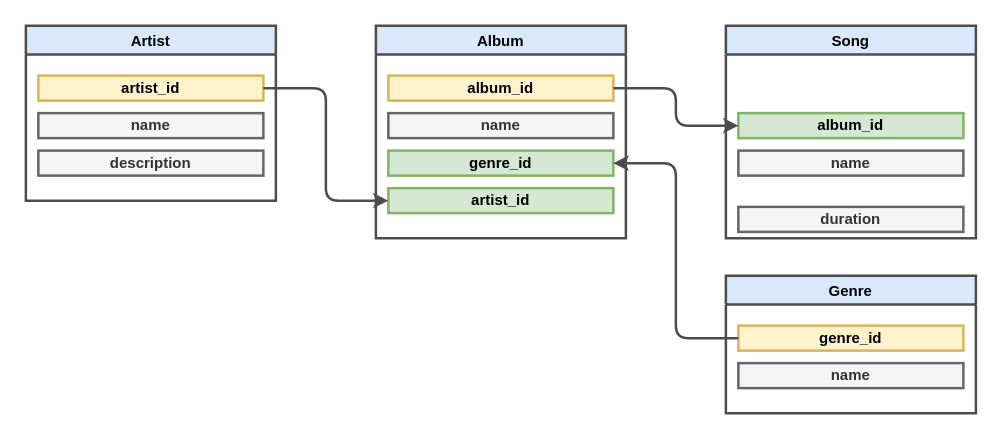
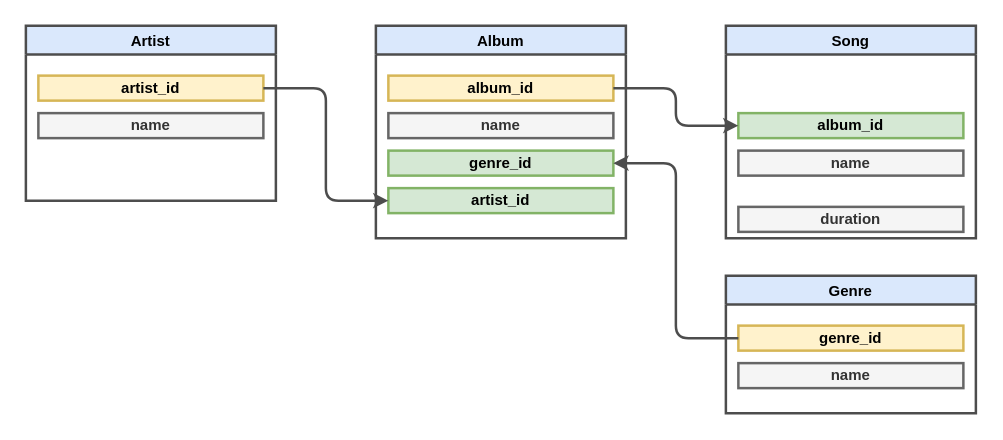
node "description": removed
